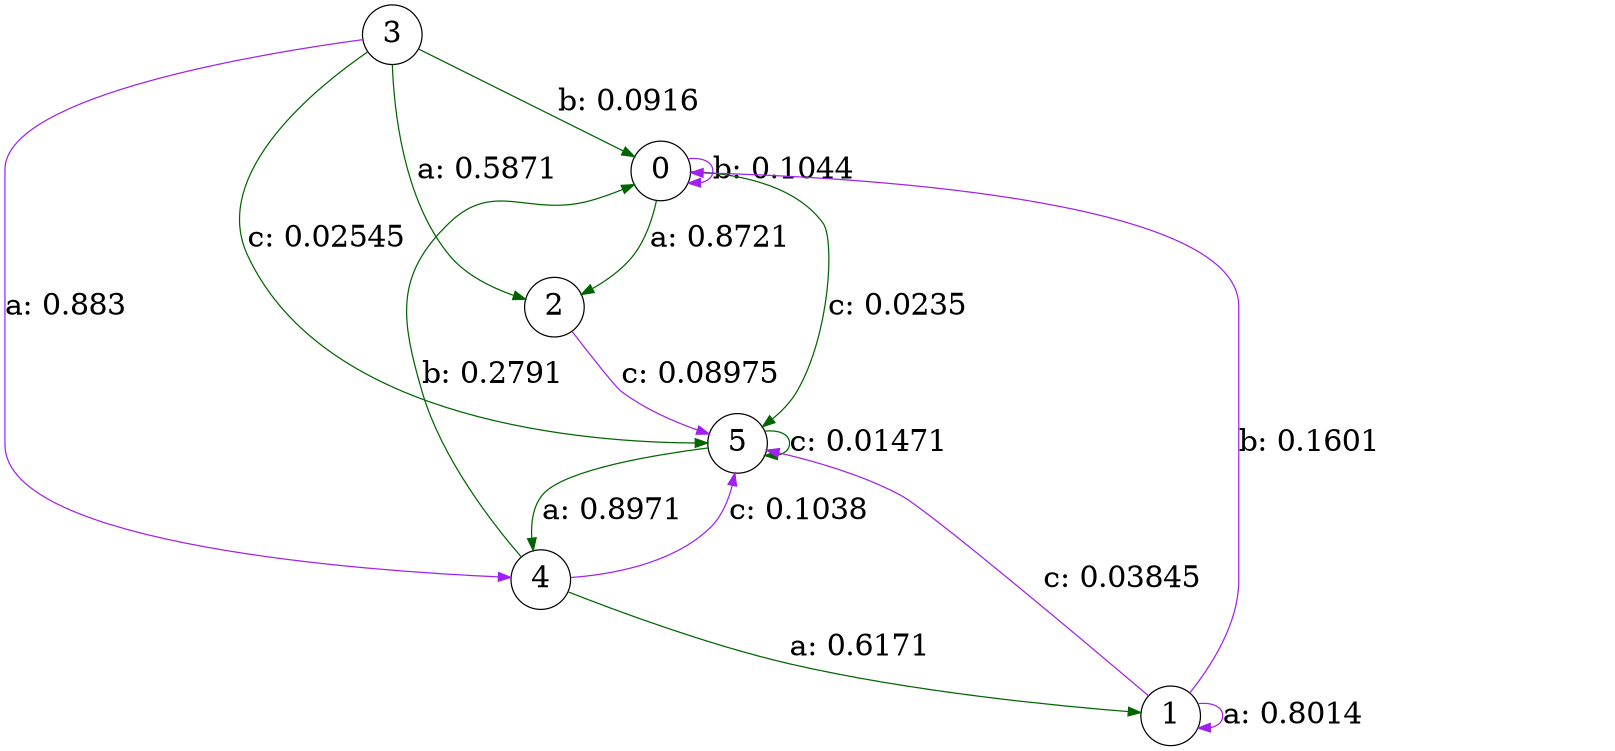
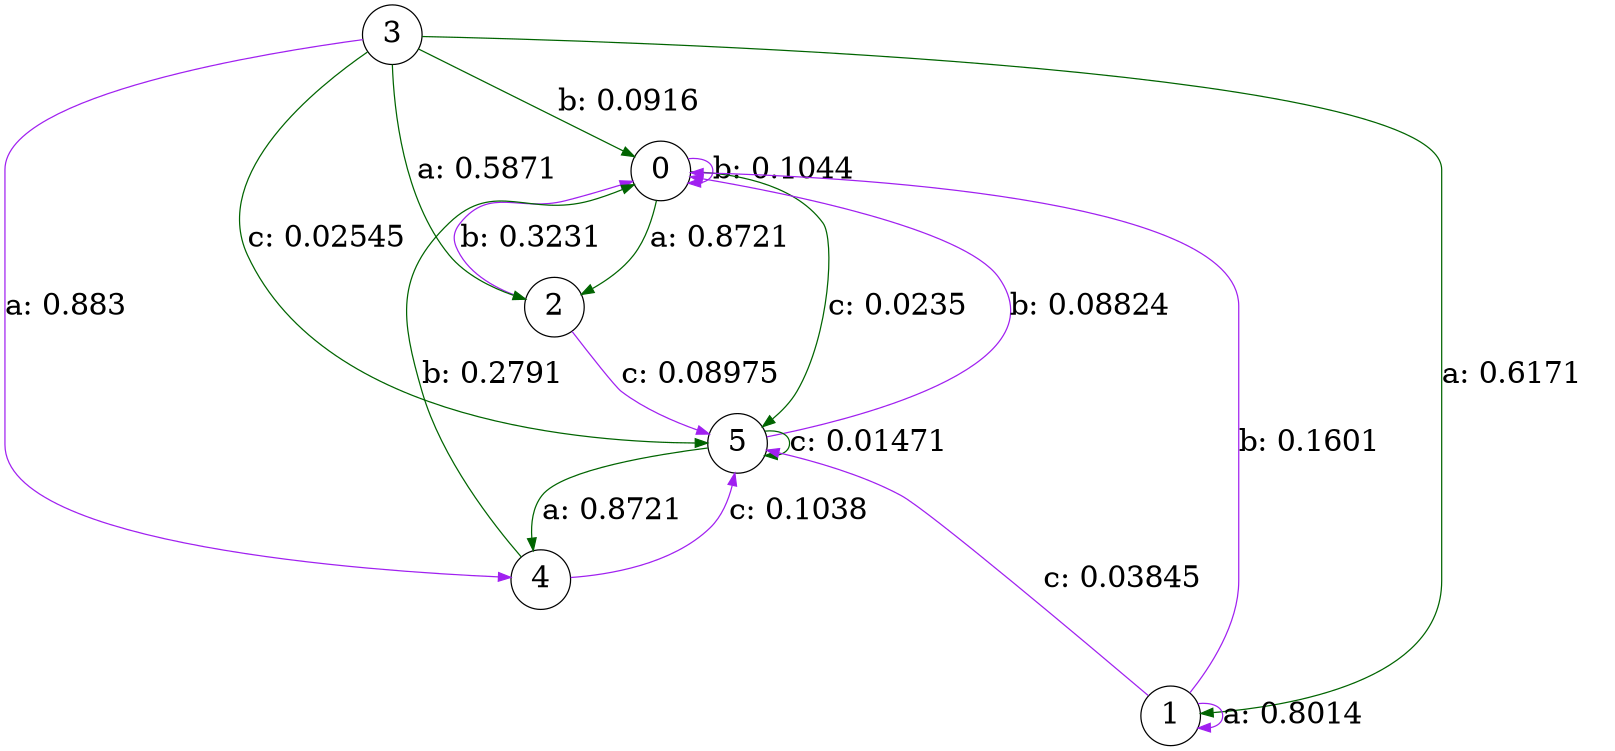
edge "2" -> "0": added, label "b: 0.3231"
edge "5" -> "0": added, label "b: 0.08824"
edge "5" -> "4": label "a: 0.8971   " -> "a: 0.8721   "
edge "4" -> "1": now "3" -> "1"
